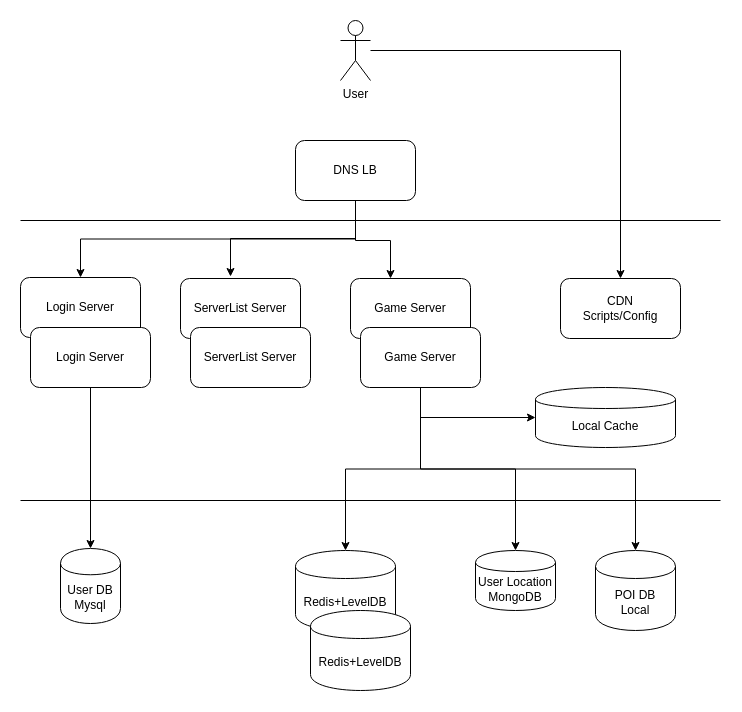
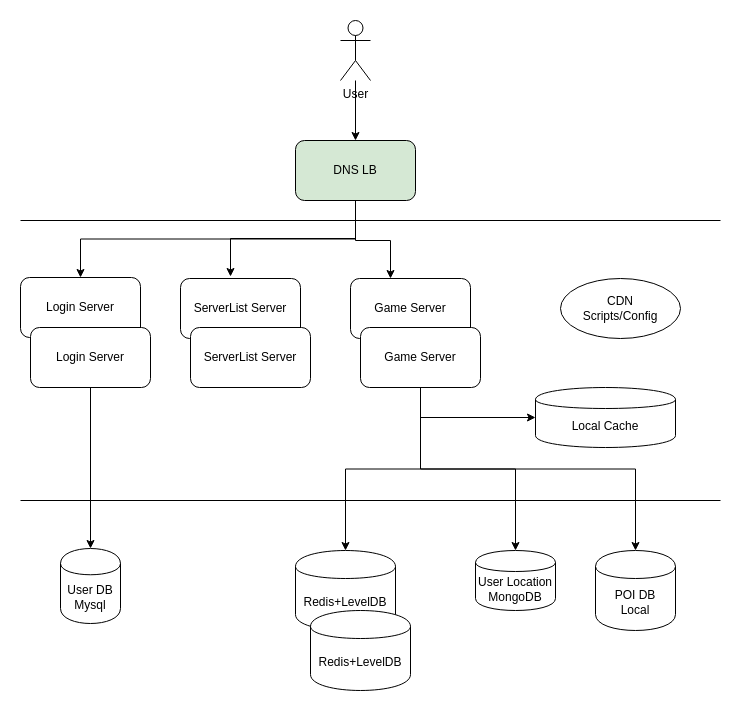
edge "User" -> "CDN Scripts/Config": now "User" -> "DNS LB"
node "DNS LB": fillcolor #ffffff -> #d5e8d4
node "CDN Scripts/Config": shape rounded rectangle -> ellipse
